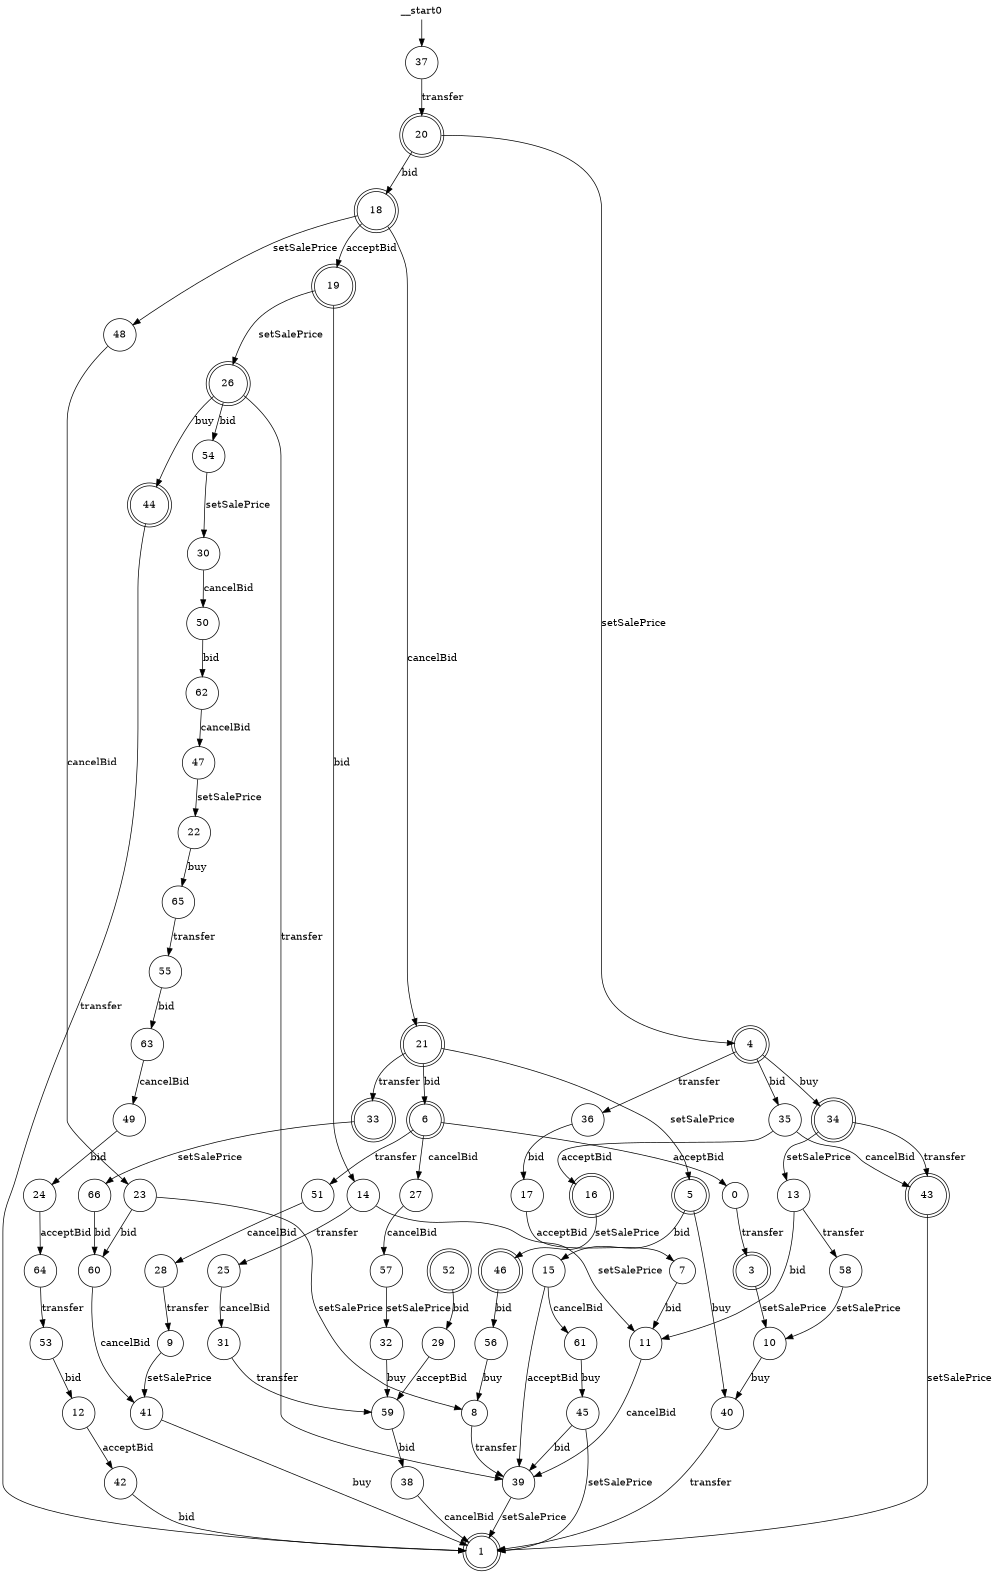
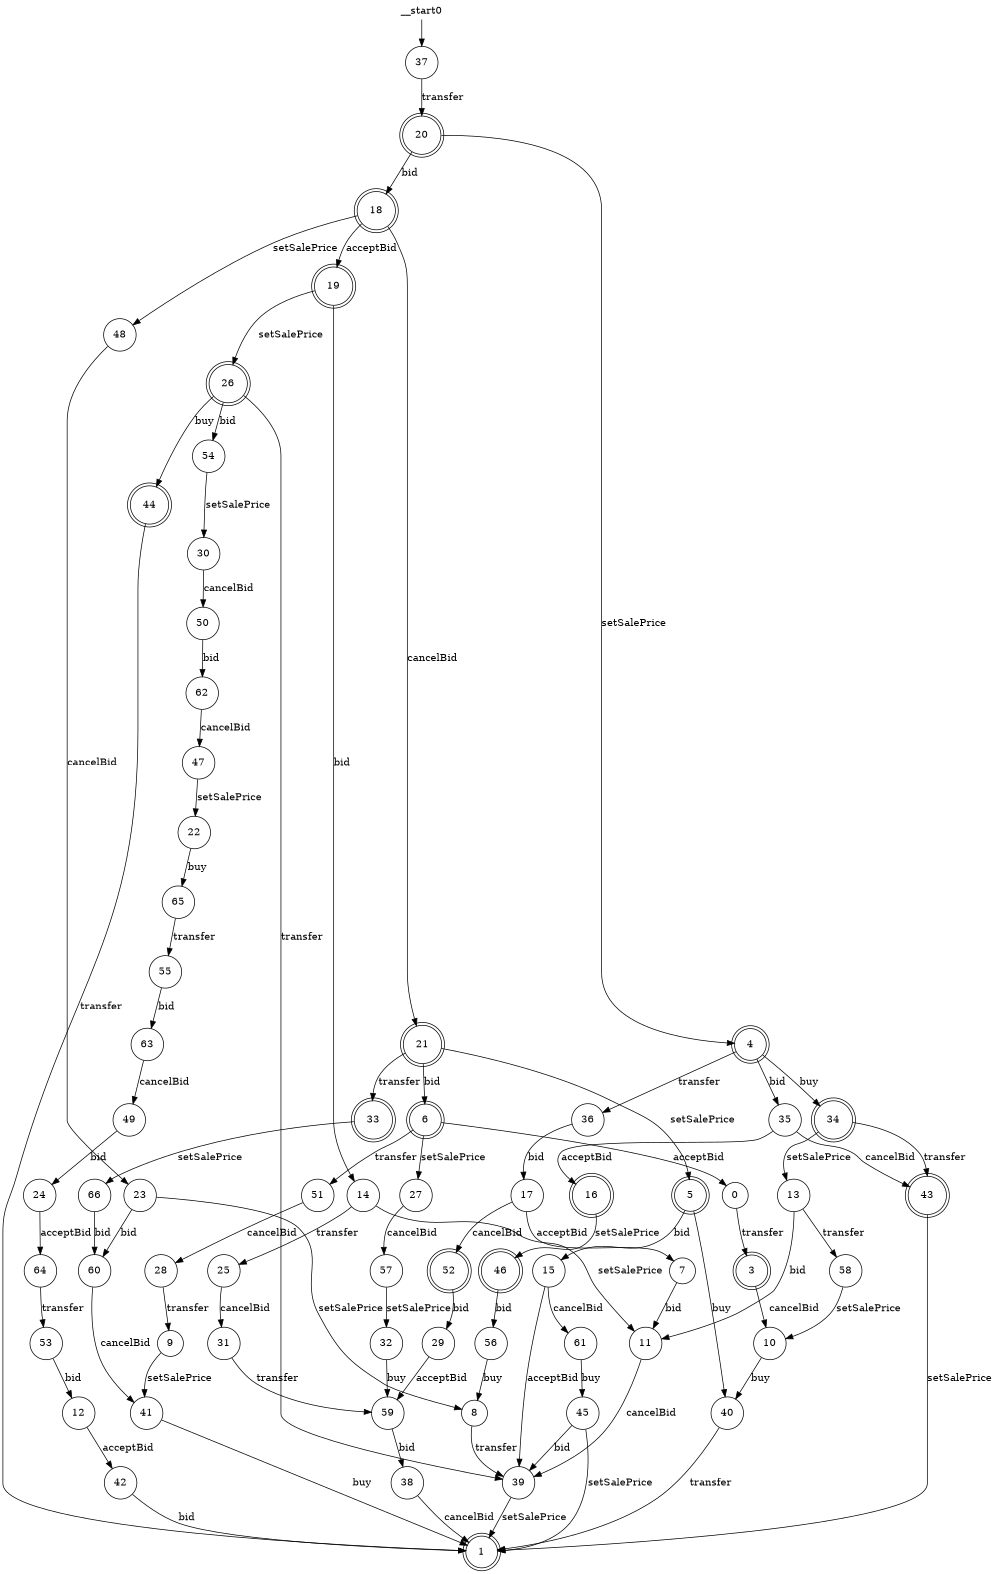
edge "6" -> "27": label "cancelBid" -> "setSalePrice"
edge "17" -> "52": added, label "cancelBid"
edge "3" -> "10": label "setSalePrice" -> "cancelBid"
